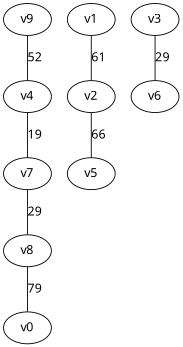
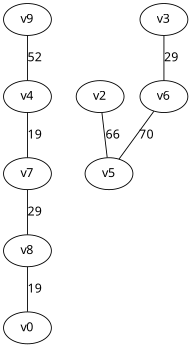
node "v1": removed
edge "v6" -- "v5": added, label "70"
edge "v8" -- "v0": label "79" -> "19"
